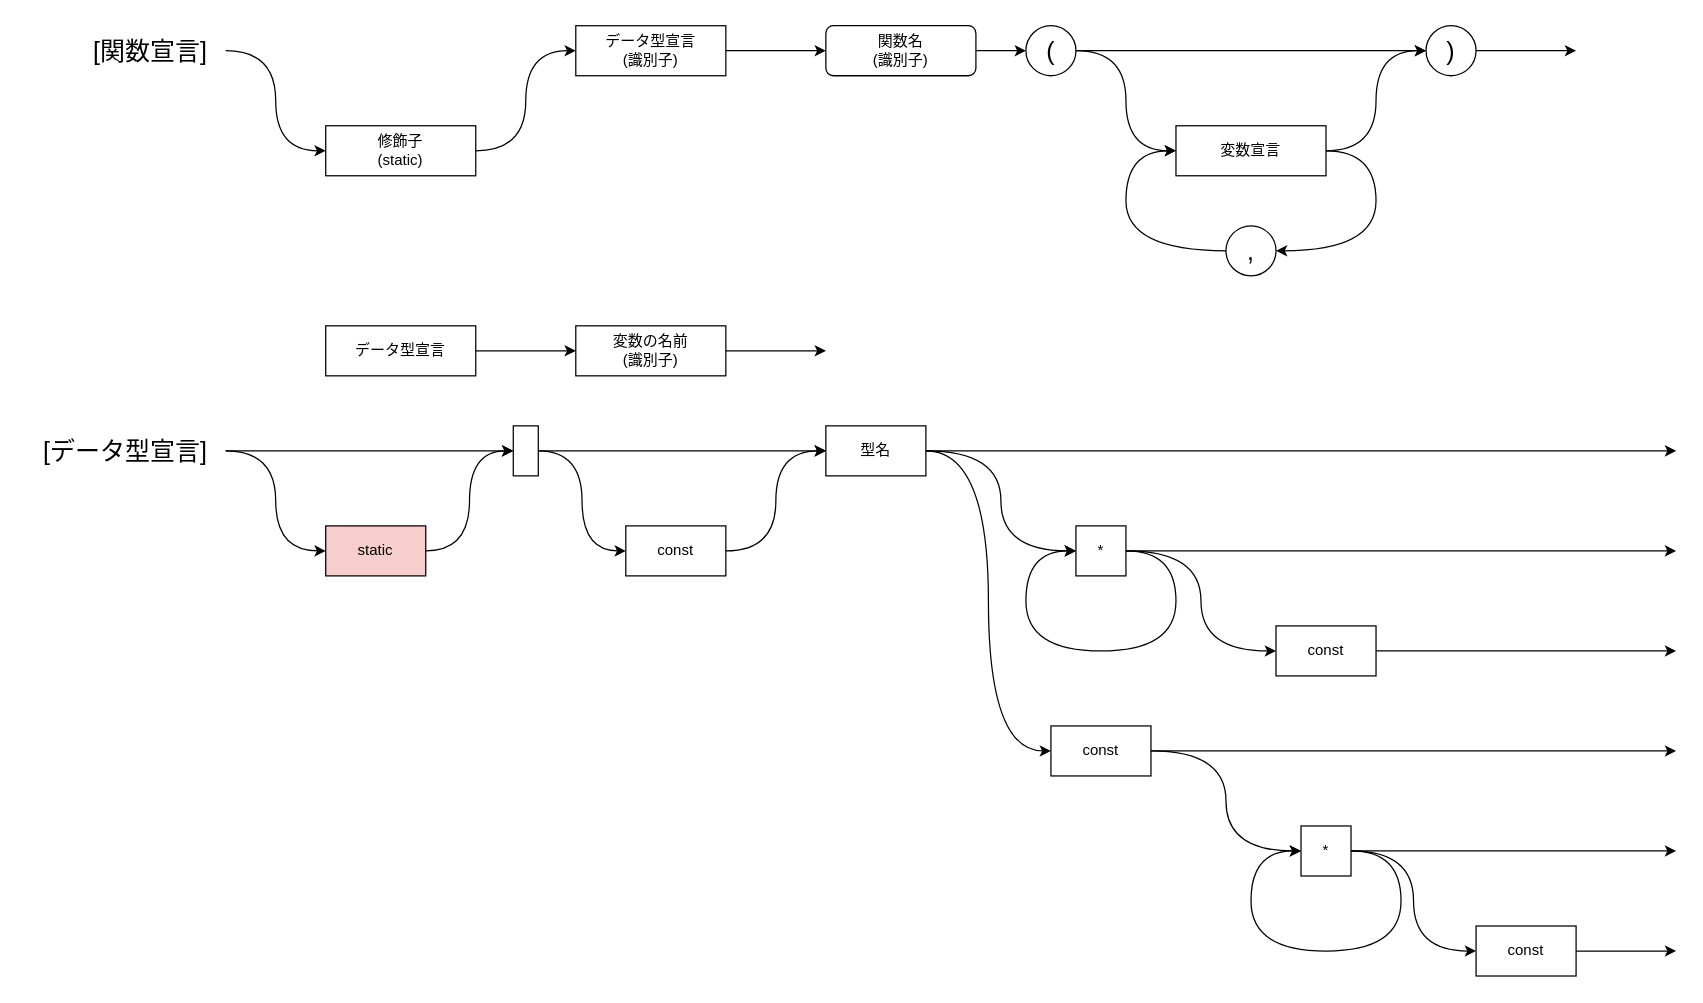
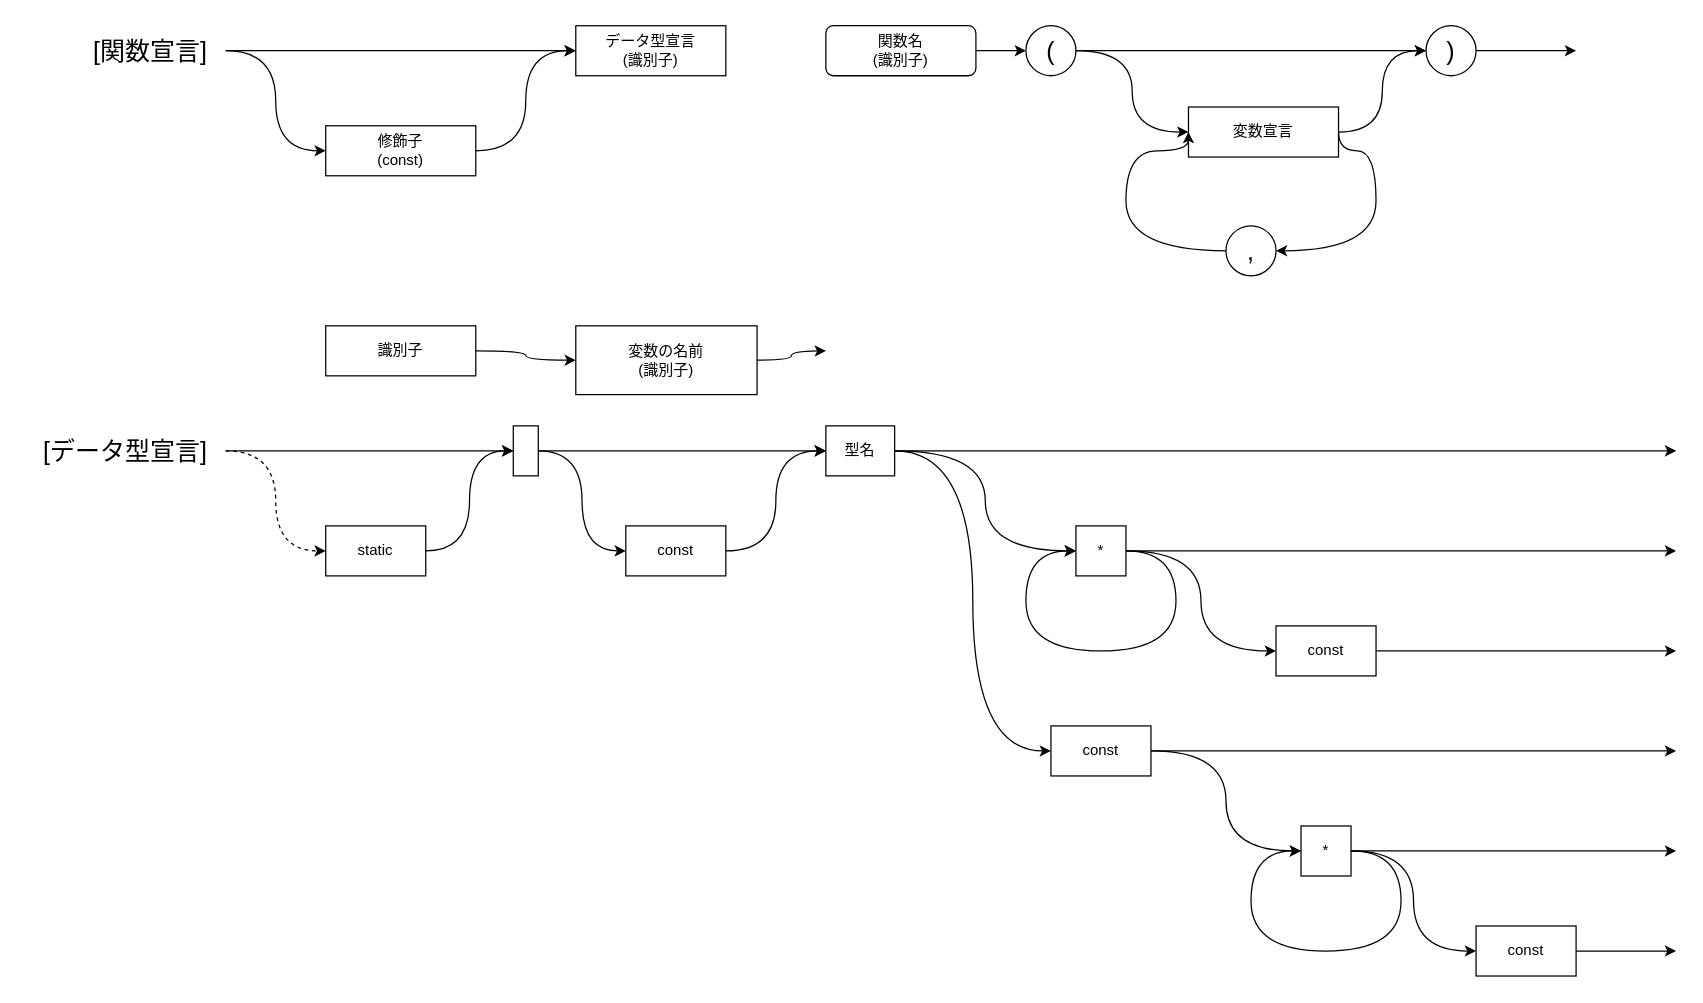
edge "[関数宣言]" -> "データ型宣言 (識別子)": added
edge "データ型宣言 (識別子)" -> "関数名 (識別子)": removed
node "修飾子 (static)": label "修飾子 (static)" -> "修飾子 (const)"
node "変数宣言": moved (1251, 151) -> (1263, 132)
node "データ型宣言": label "データ型宣言" -> "識別子"
node "変数の名前 (識別子)": size 150x50 -> 181x69
node "型名": size 100x50 -> 69x50
edge "[データ型宣言]" -> "static": style solid -> dashed
node "static": fillcolor #f8cecc -> #ffffff
